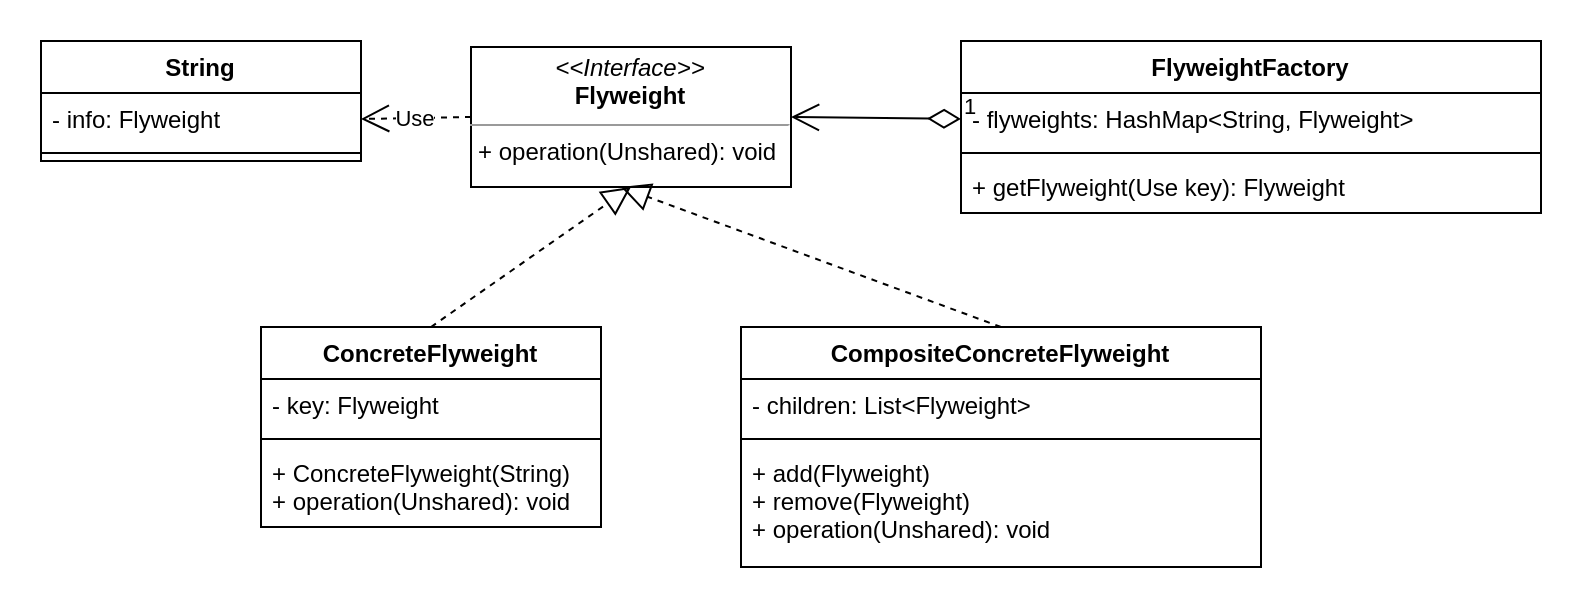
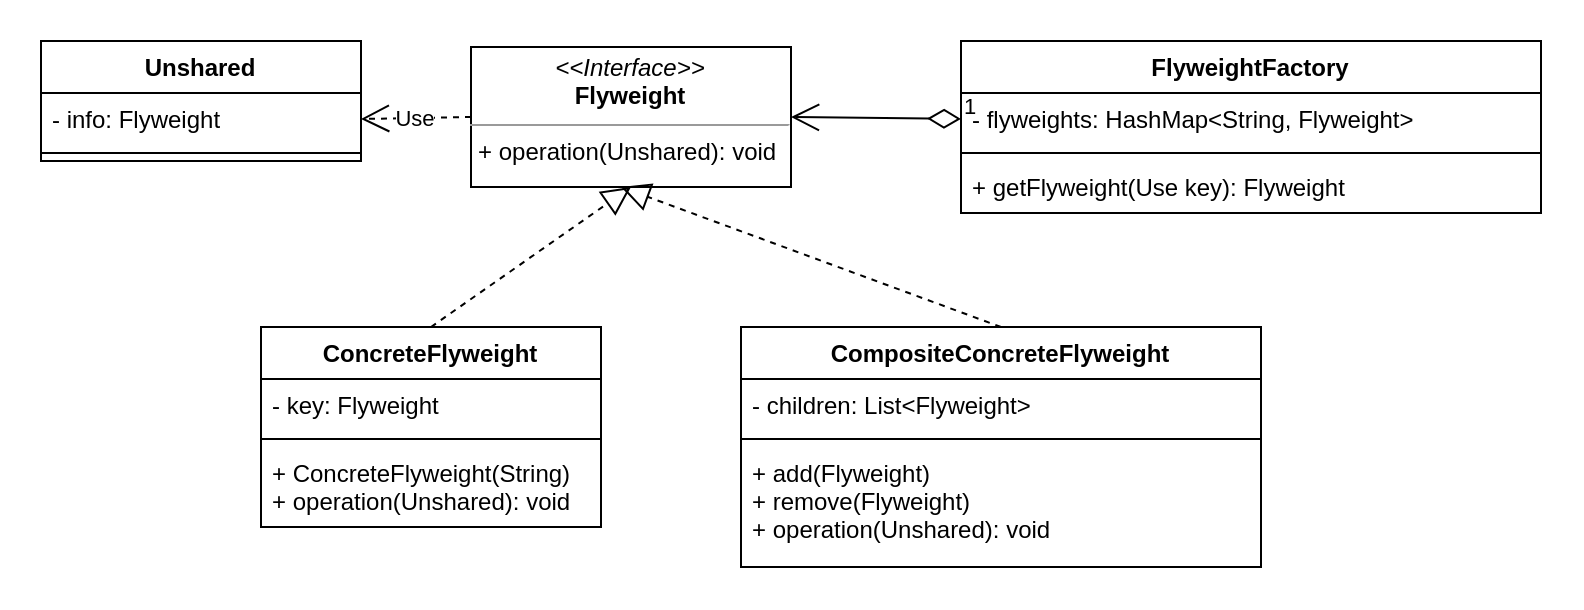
node "String": label "String" -> "Unshared"
